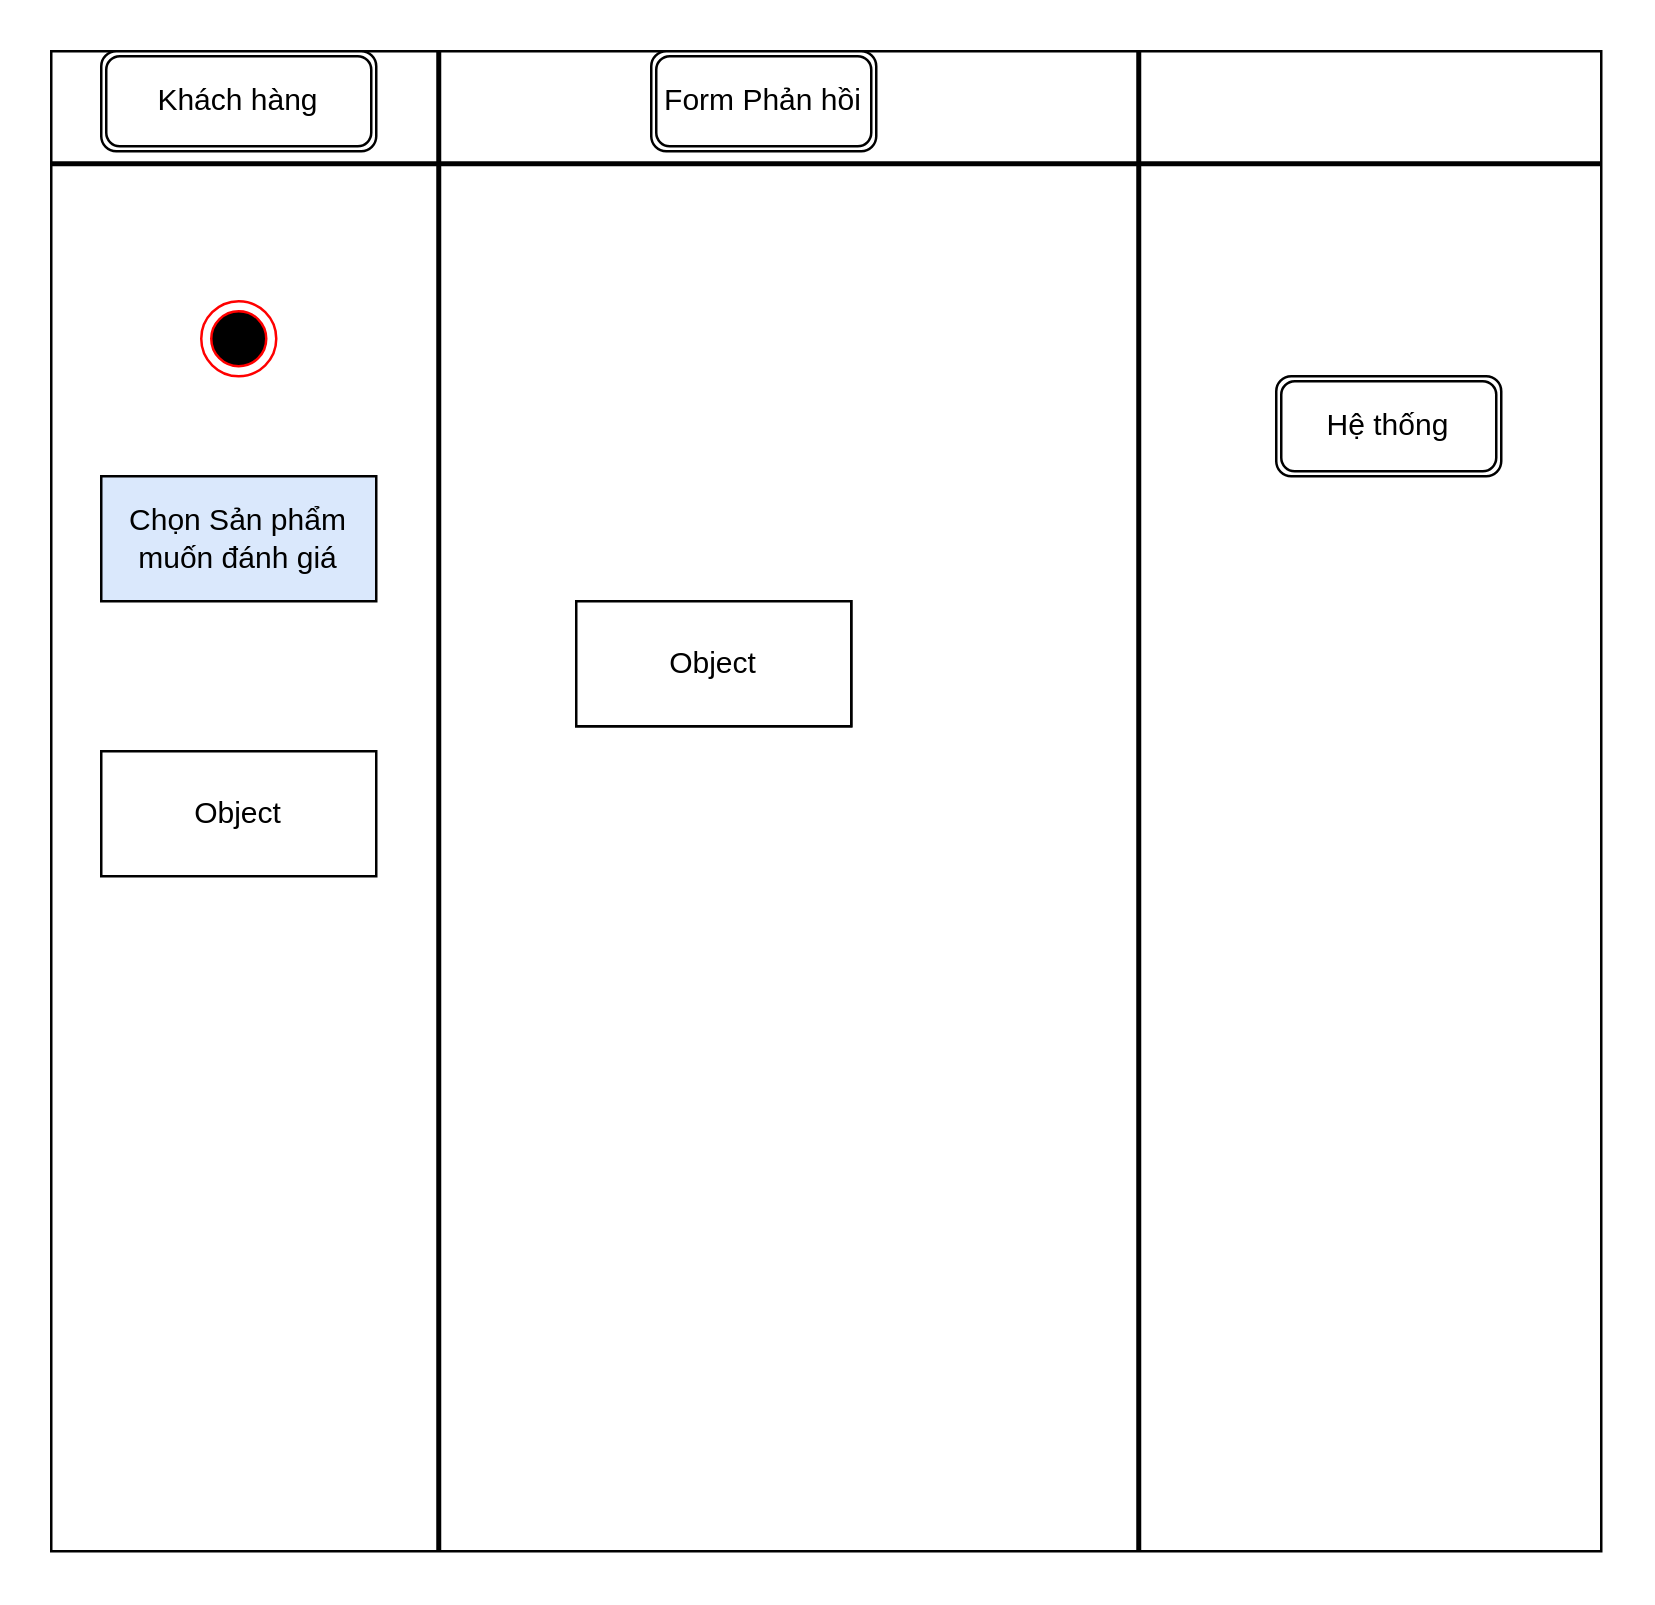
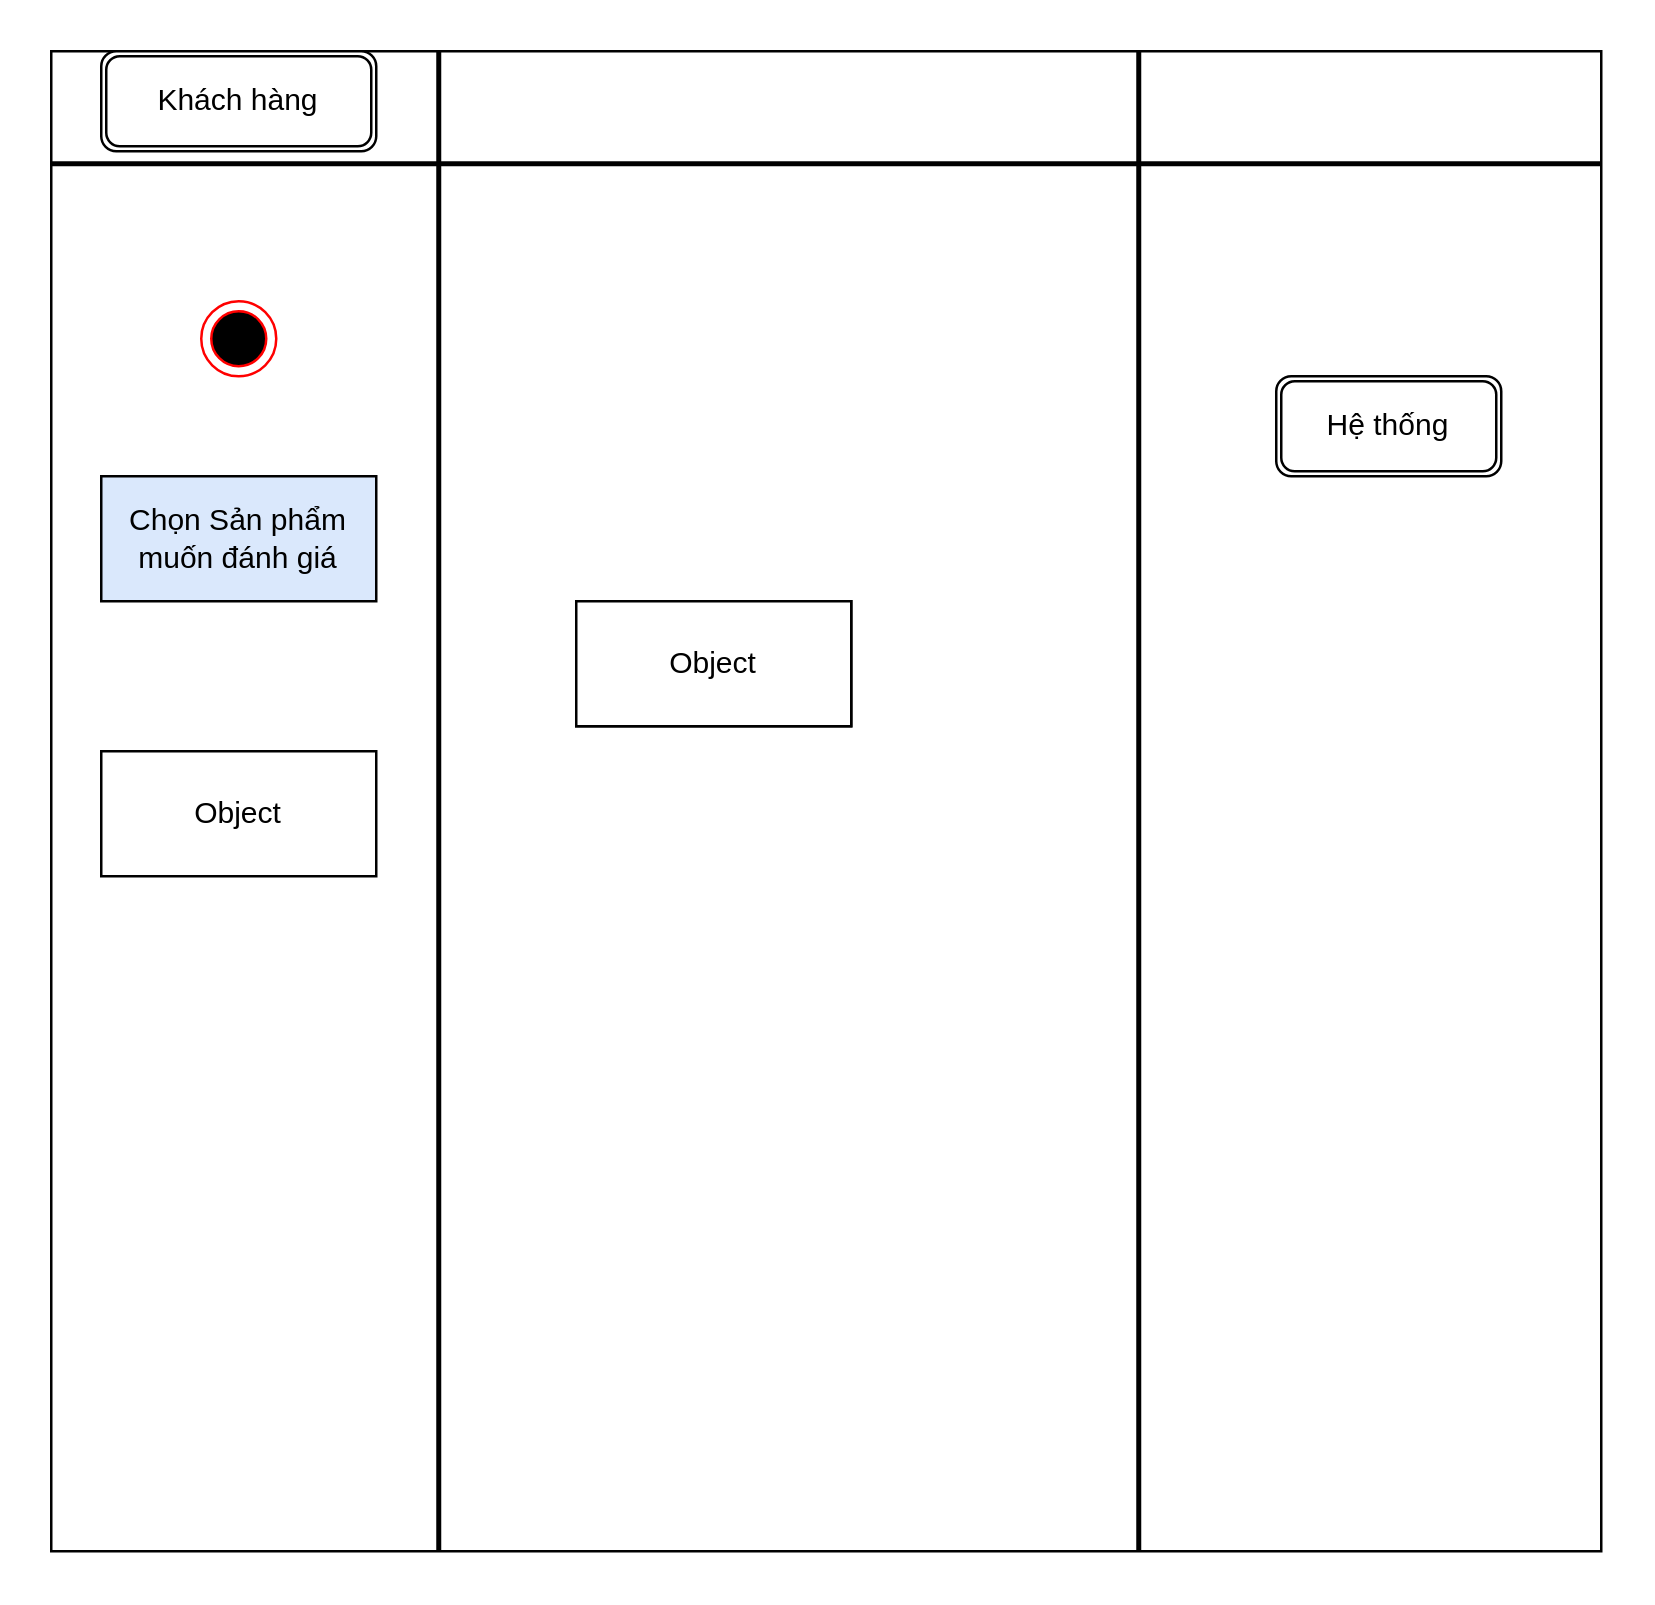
node "Form Phản hồi": removed
